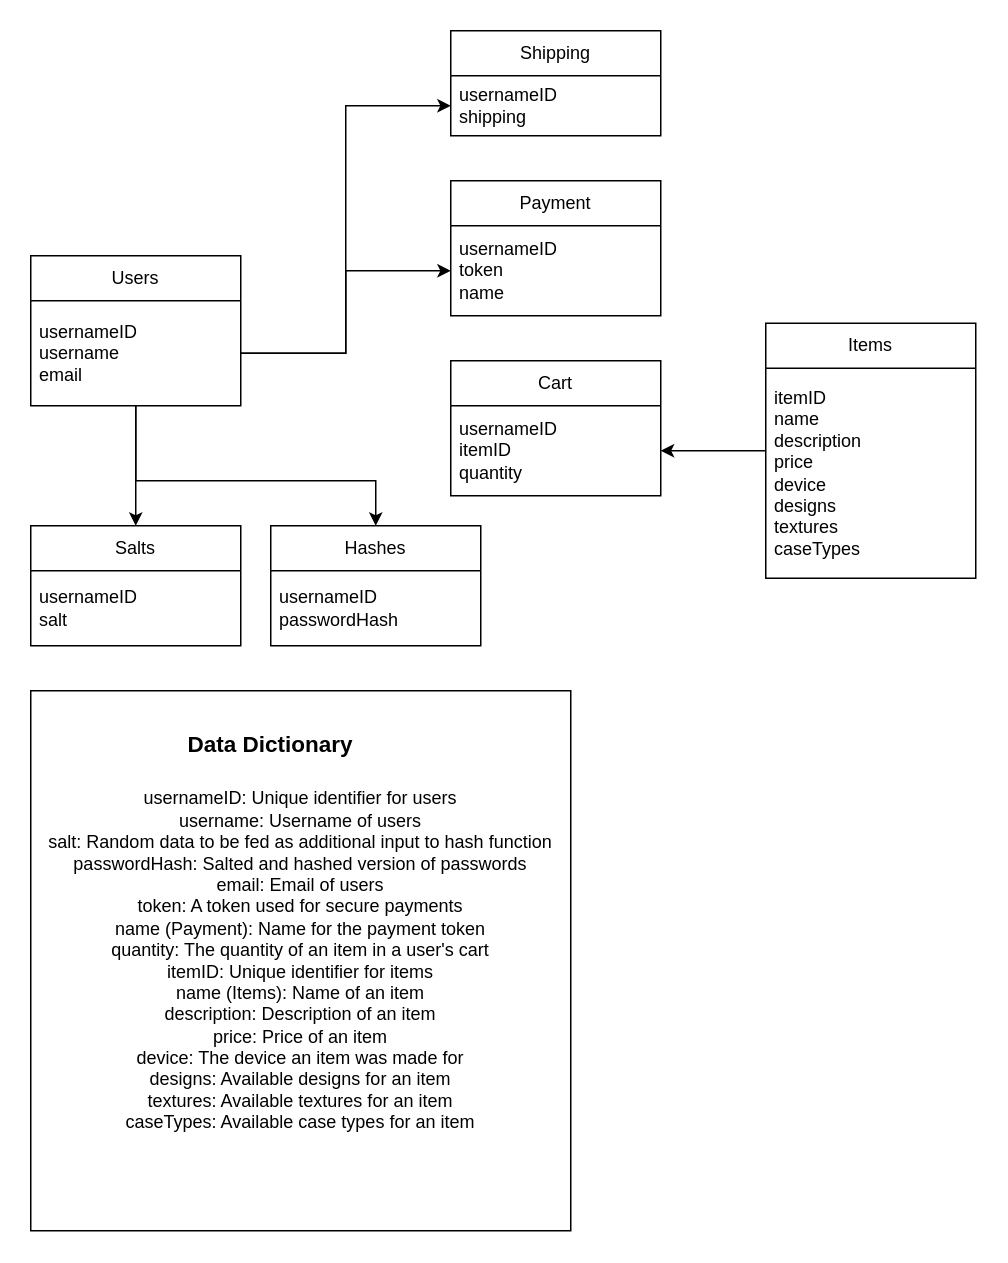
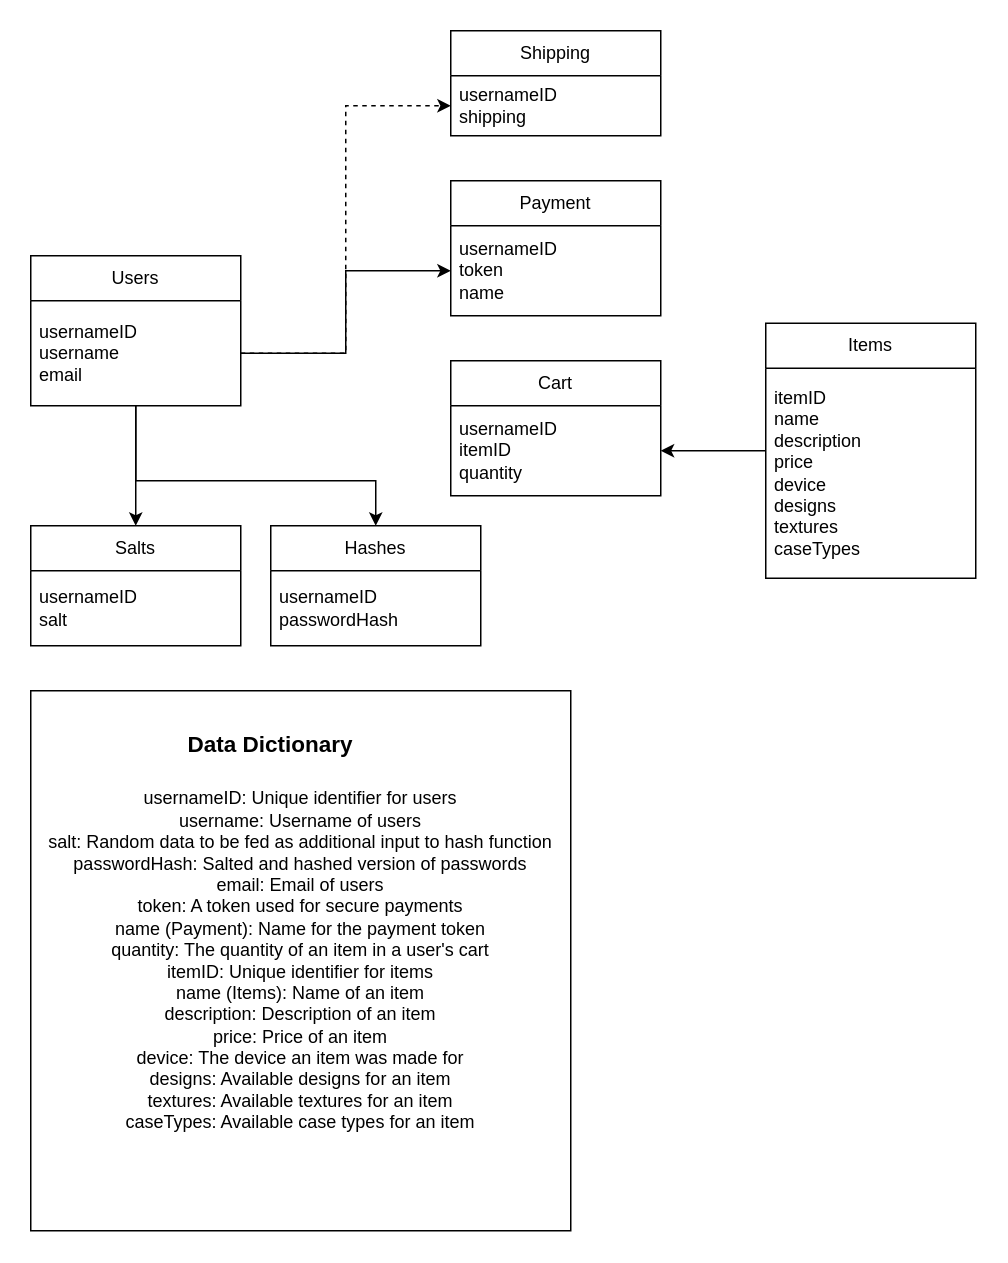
edge "usernameID username email" -> "usernameID shipping": style solid -> dashed
